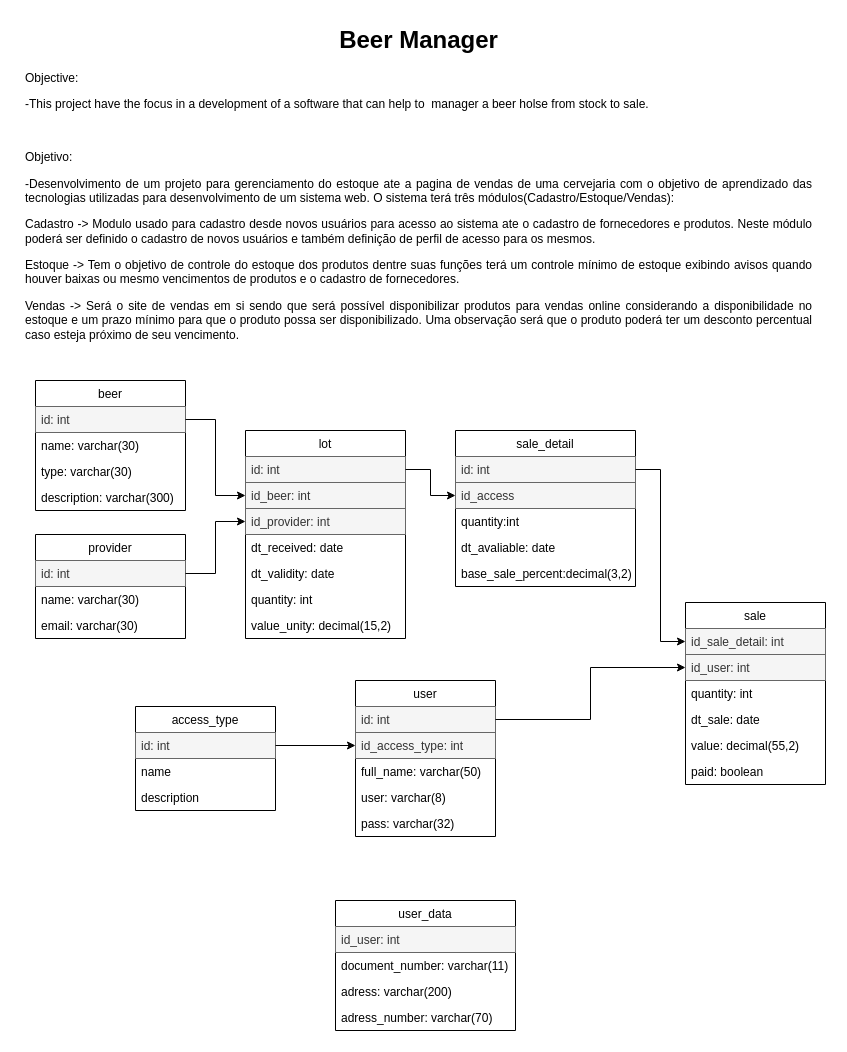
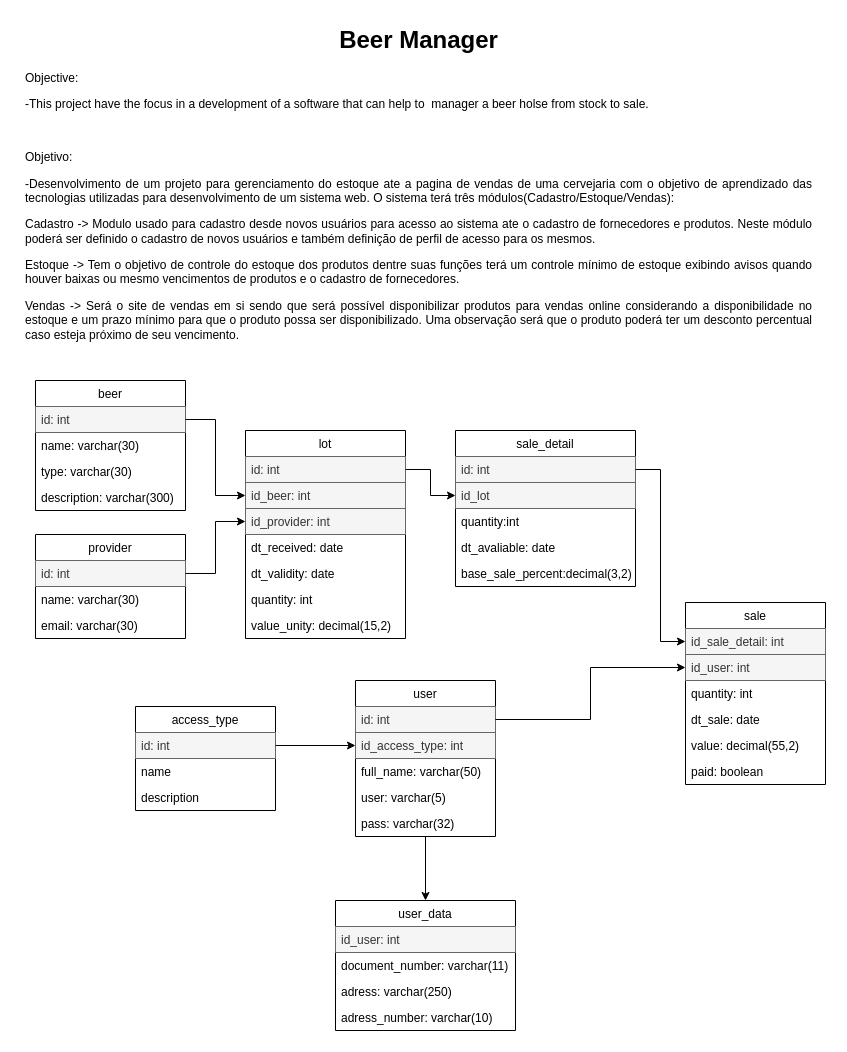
node "id_access": label "id_access" -> "id_lot"
node "user: varchar(8)": label "user: varchar(8)" -> "user: varchar(5)"
edge "user" -> "user_data": added
node "adress: varchar(200)": label "adress: varchar(200)" -> "adress: varchar(250)"
node "adress_number: varchar(70)": label "adress_number: varchar(70)" -> "adress_number: varchar(10)"
